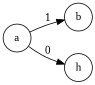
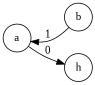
edge "a" -> "b": reversed
